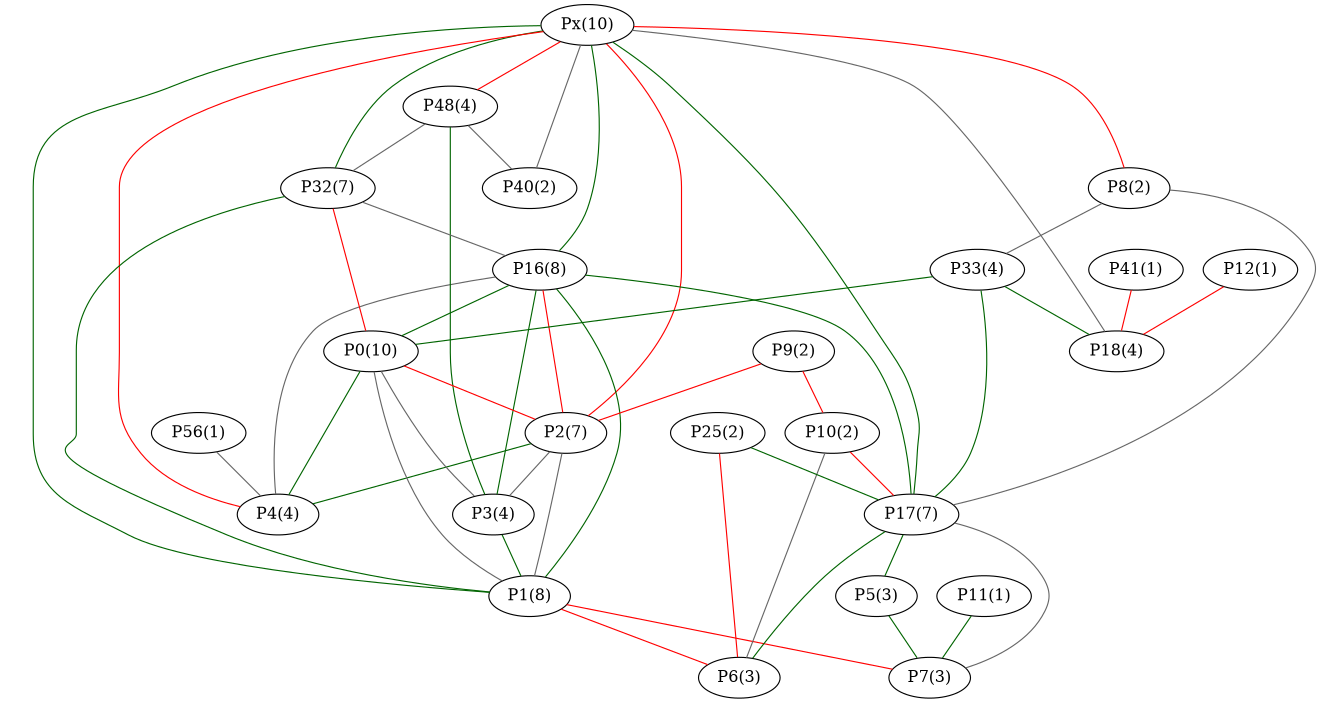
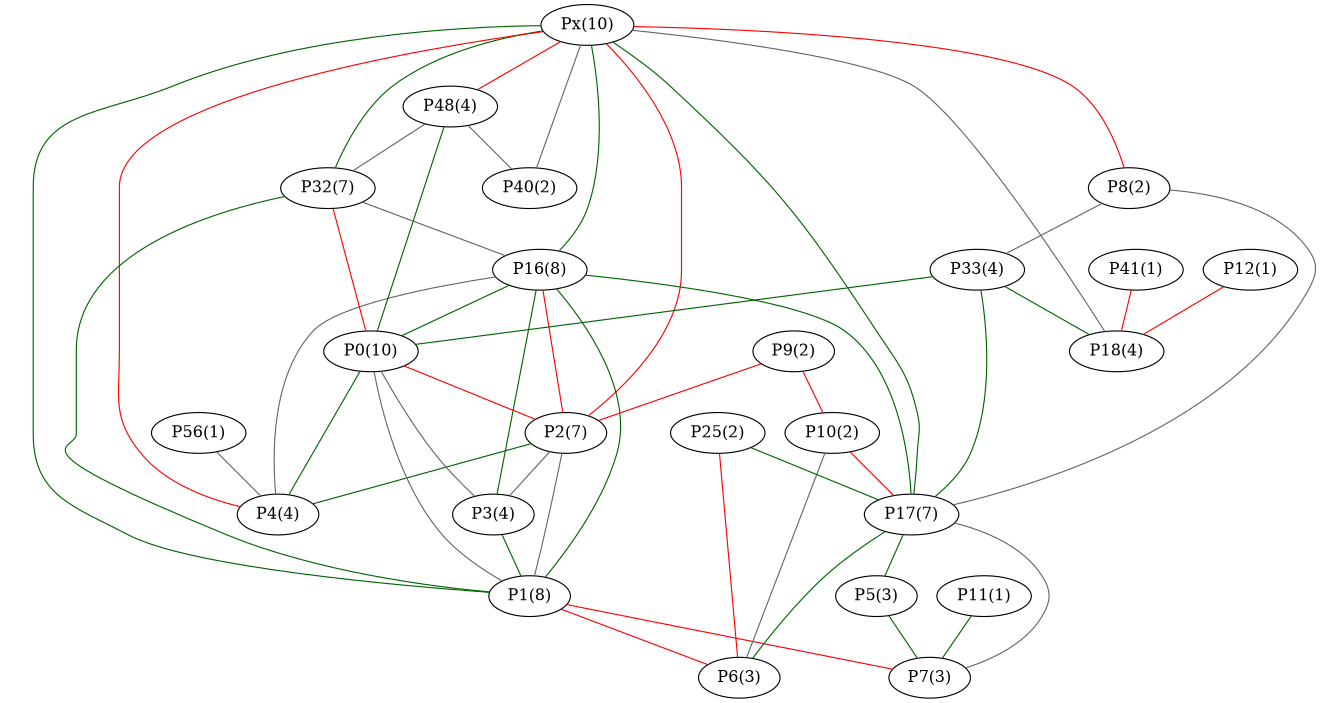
edge "P48(4)" -- "P3(4)": now "P48(4)" -- "P0(10)"
